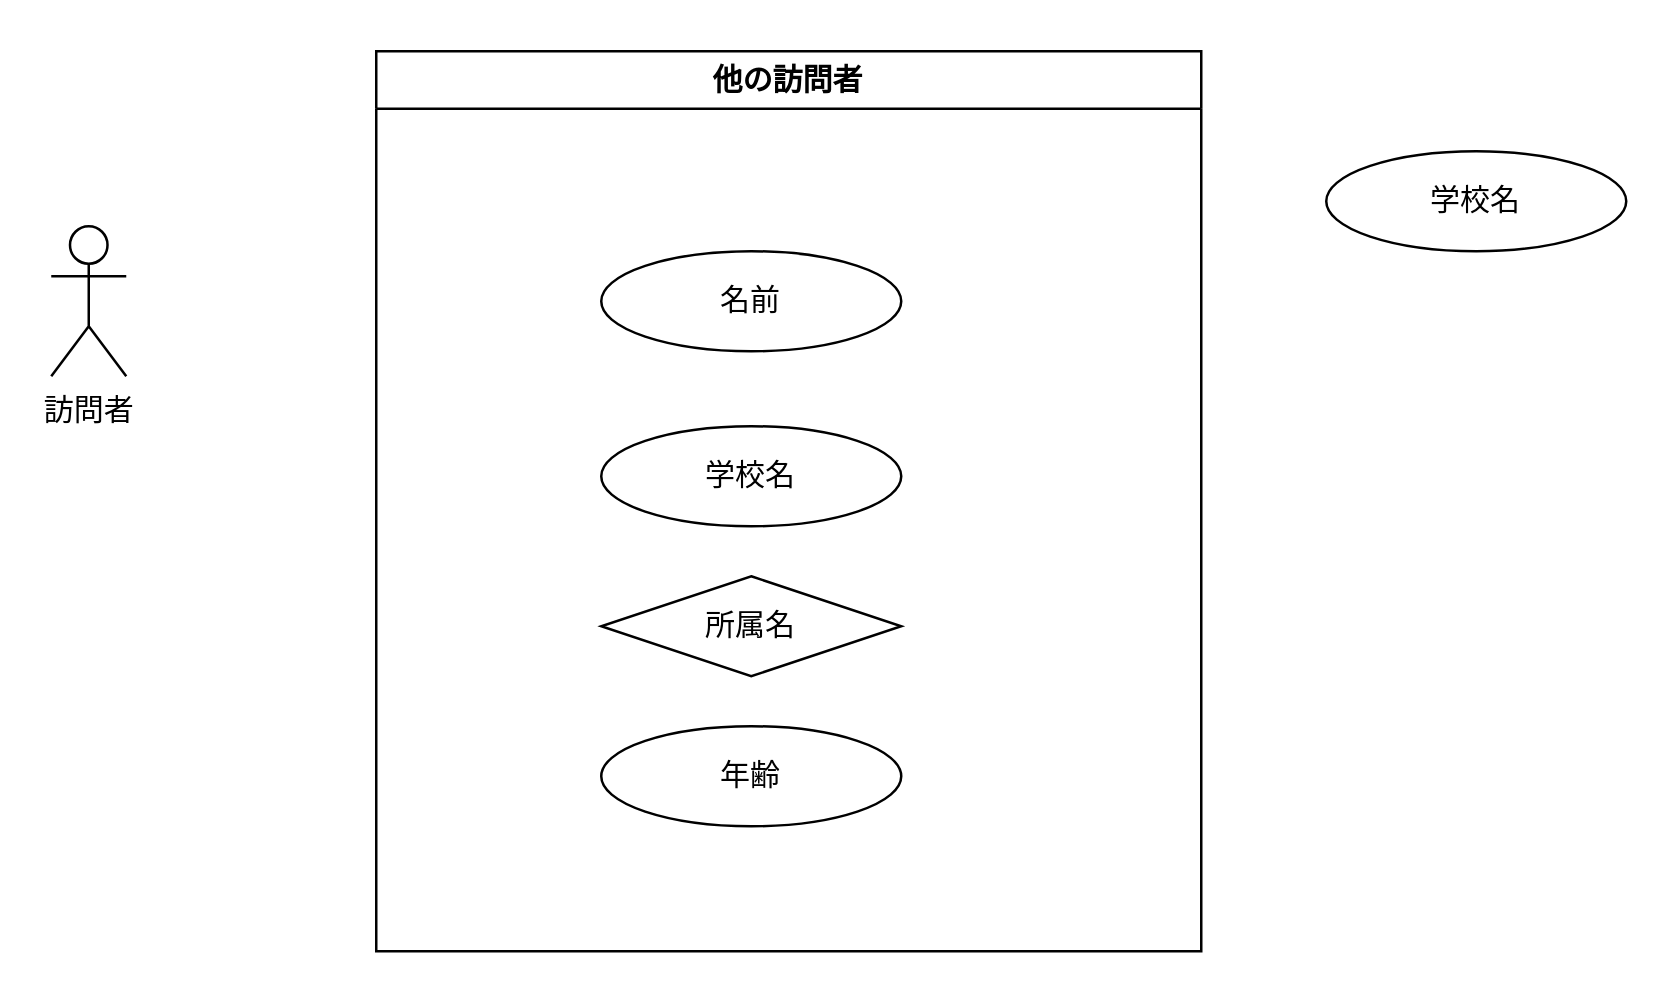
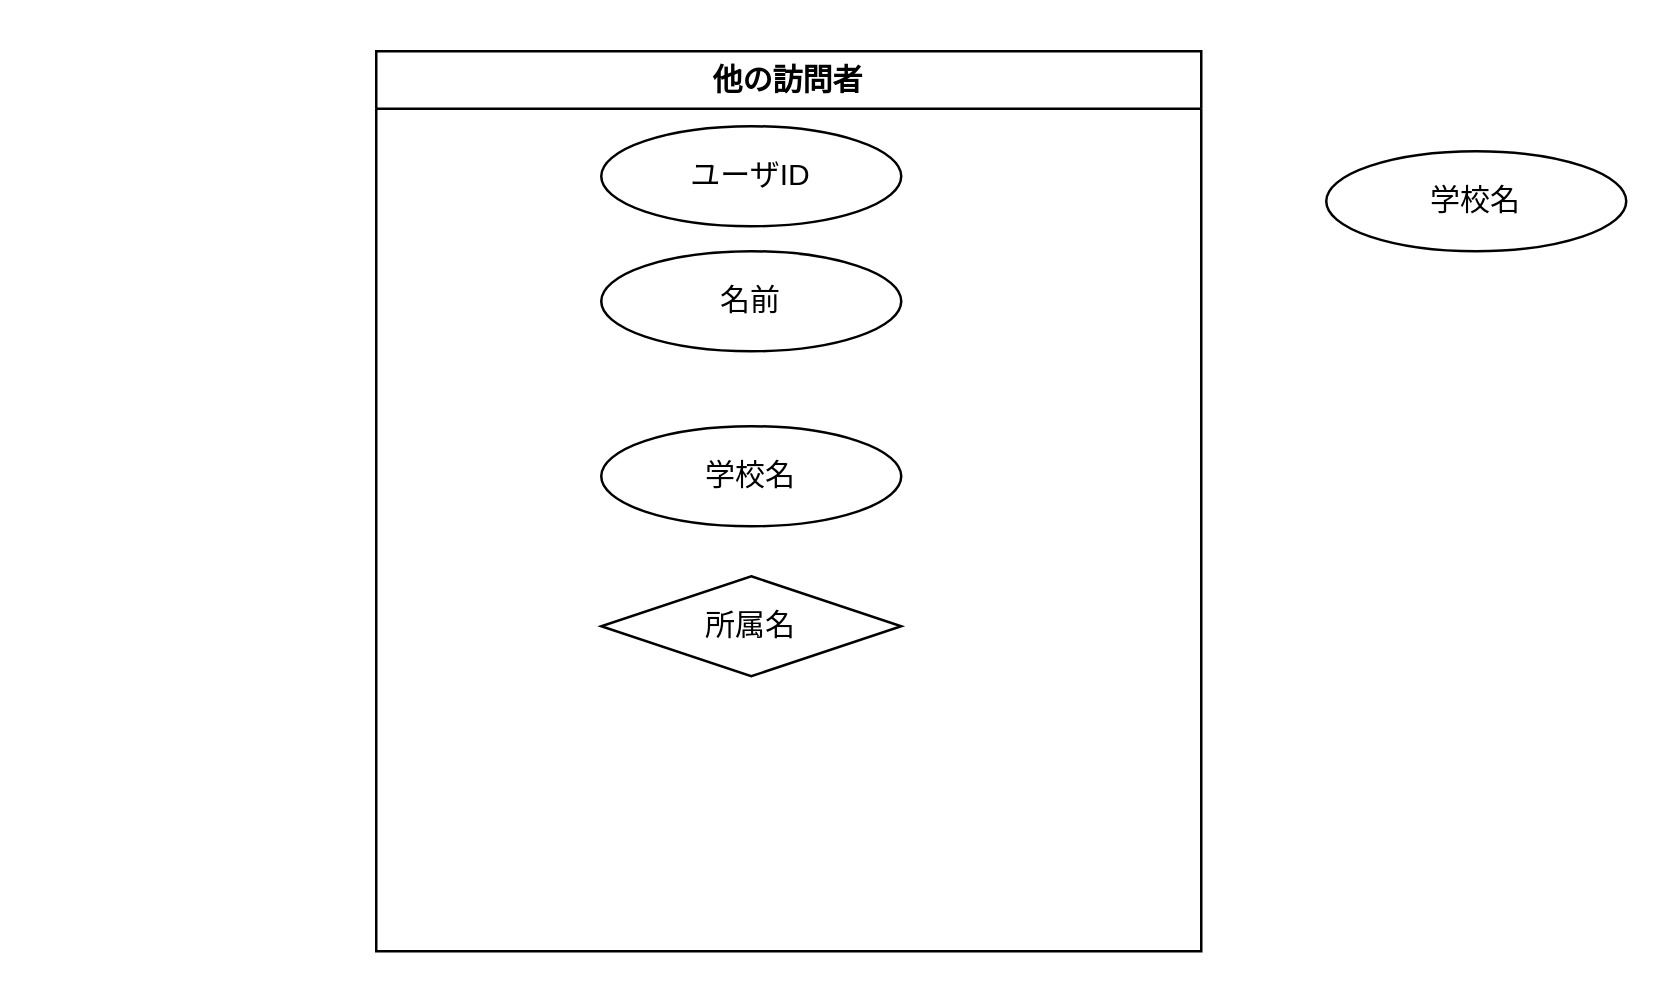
node "ユーザID": added
node "訪問者": removed
node "年齢": removed
